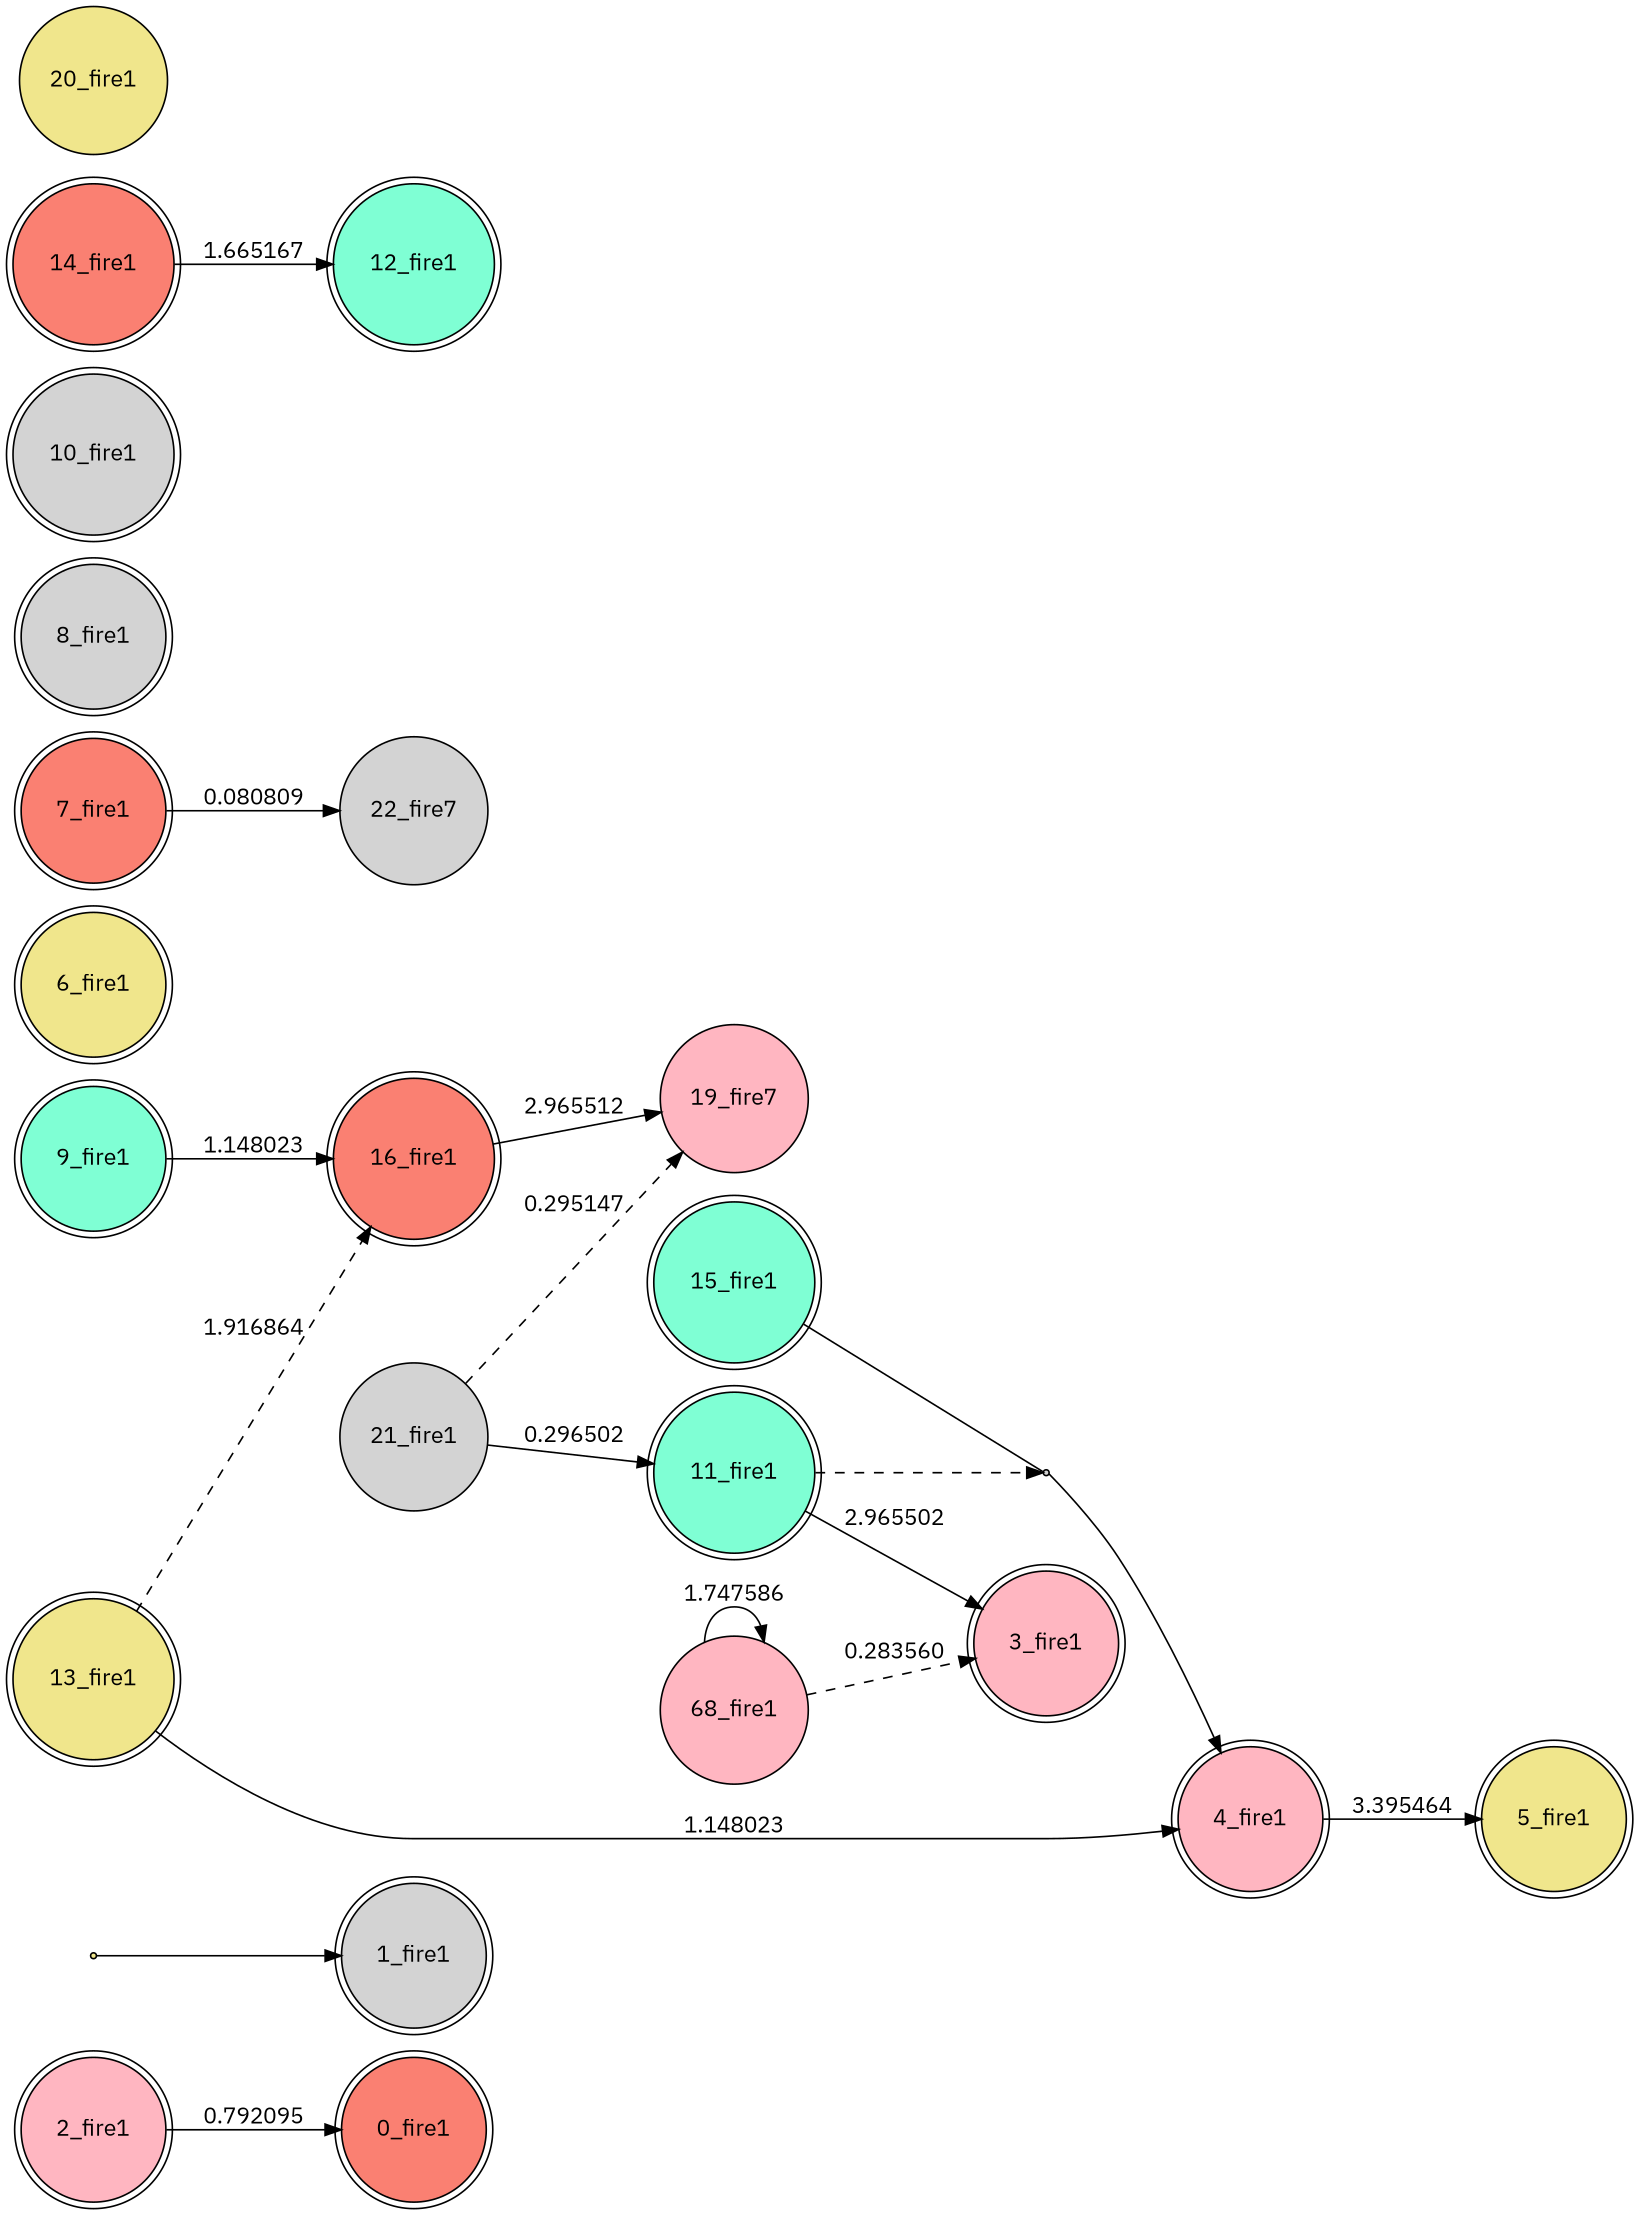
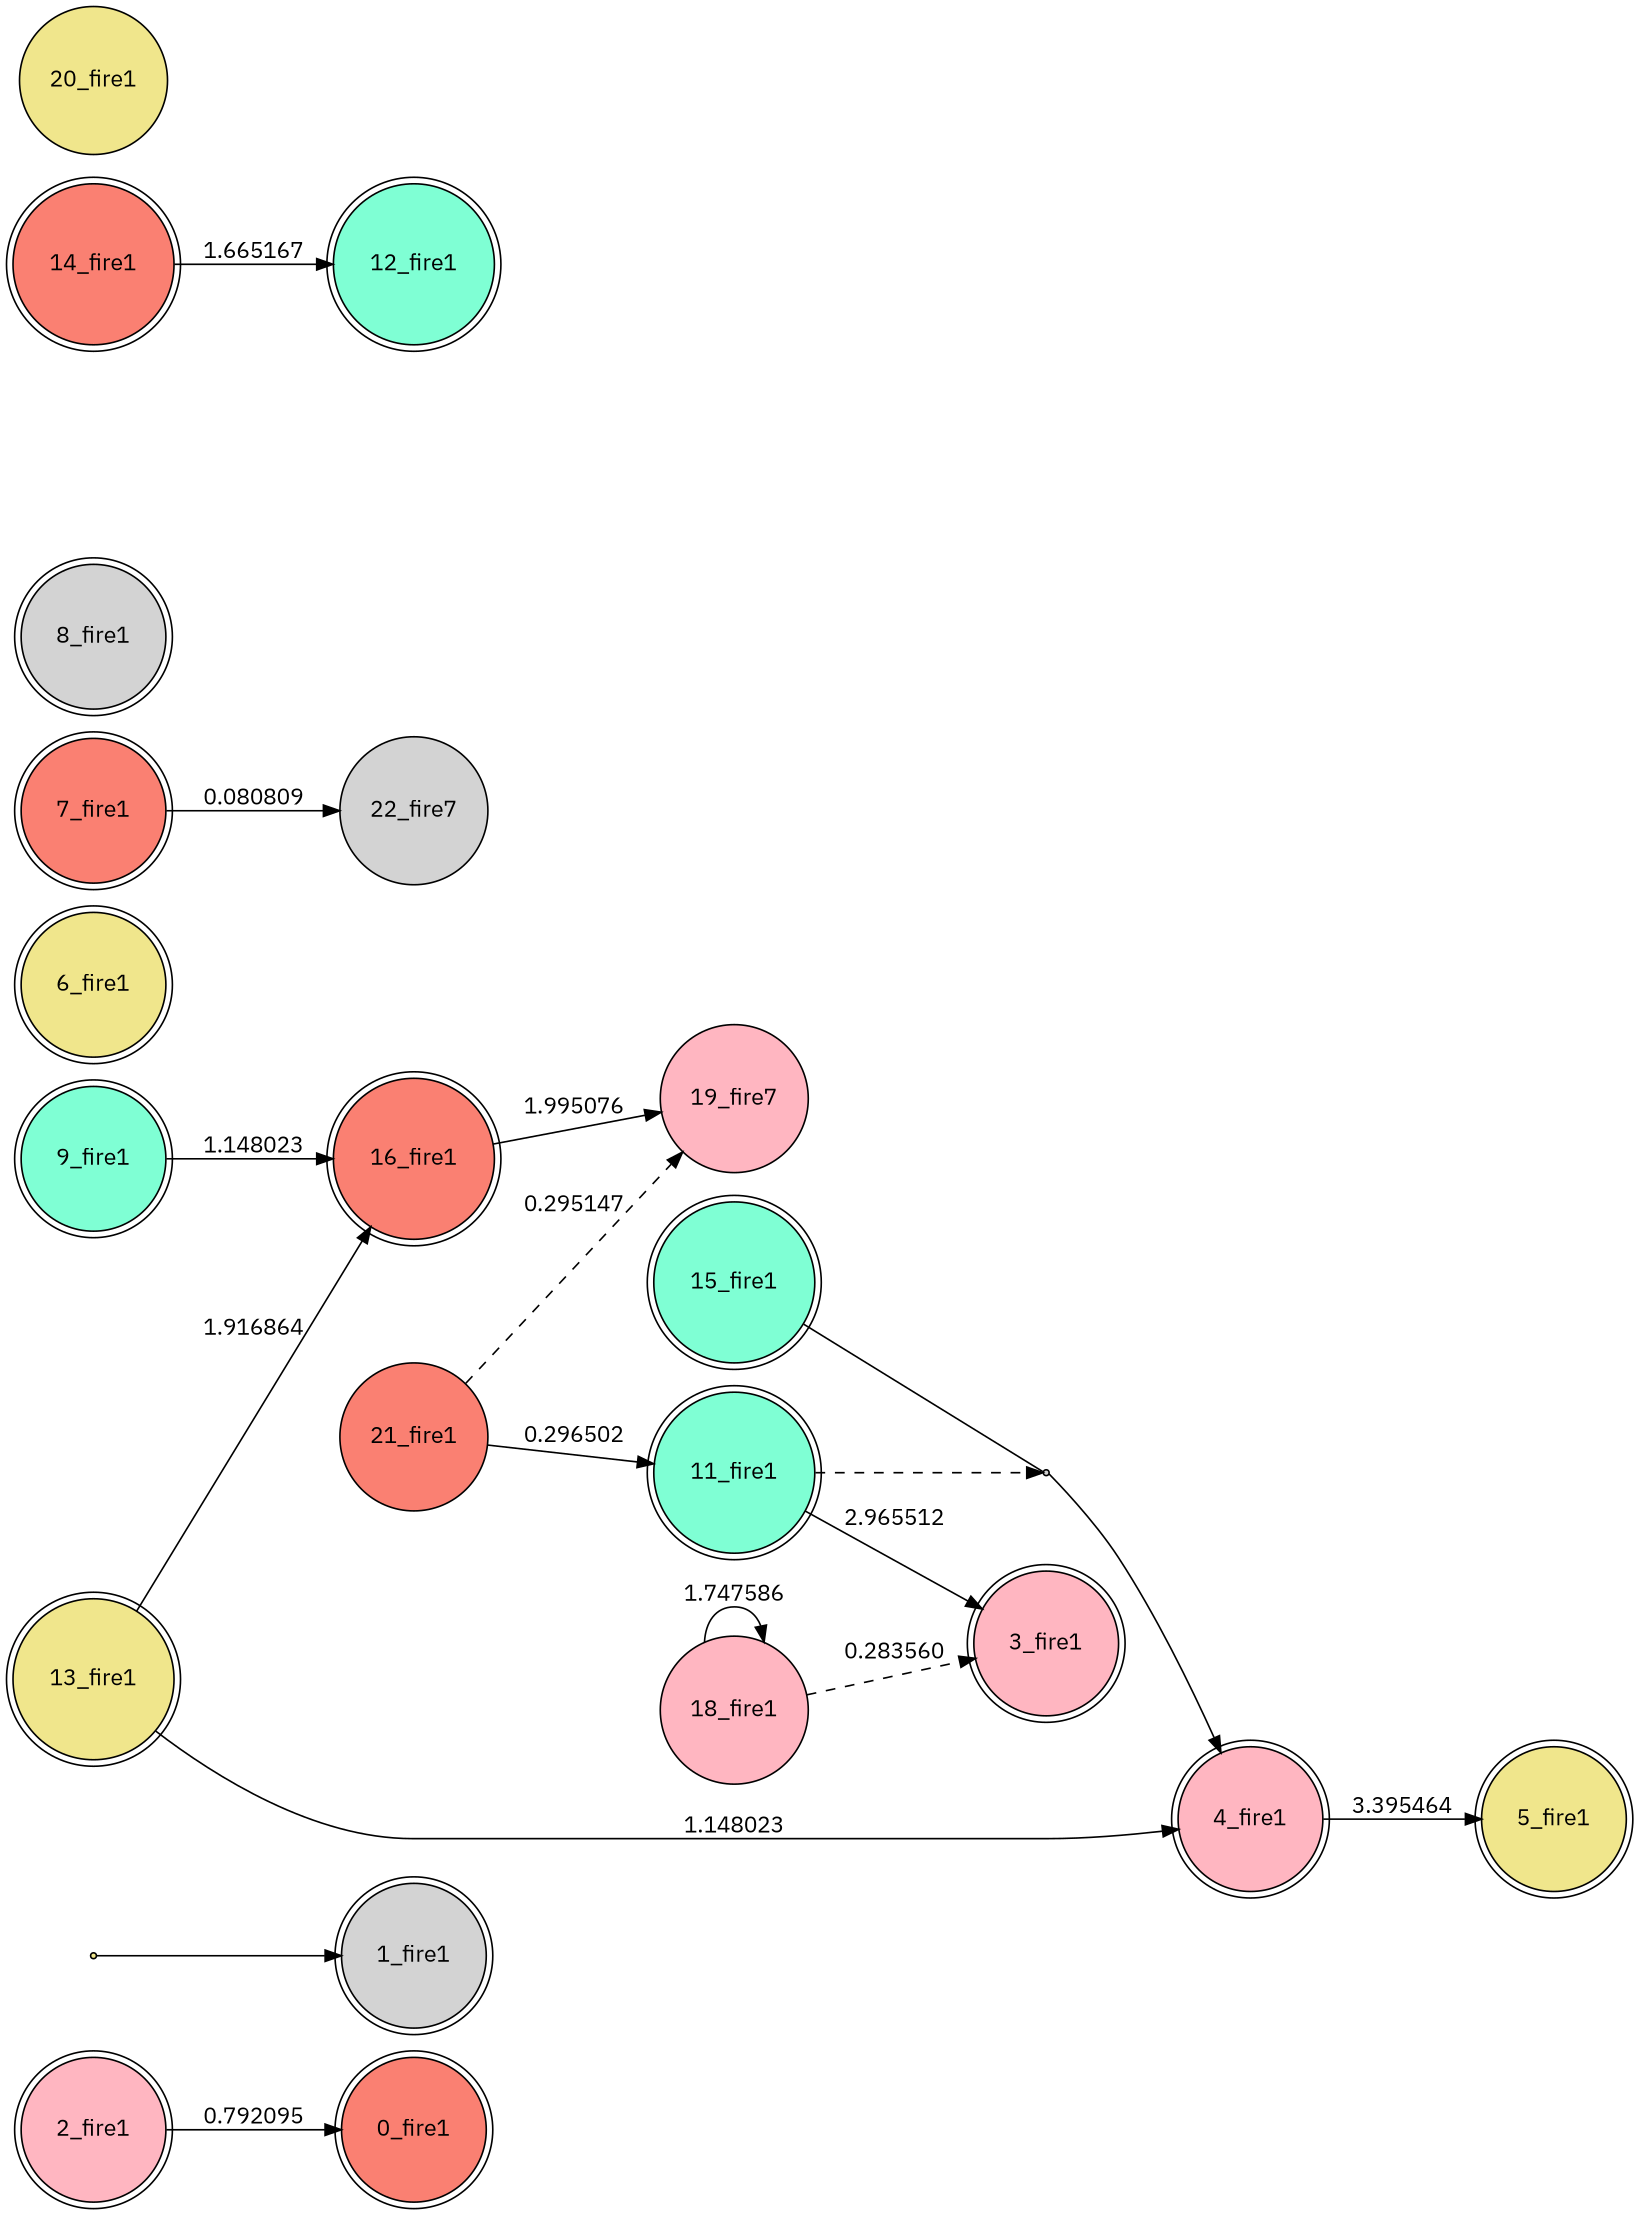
node "10_fire1": removed
edge "16_fire1" -> "19_fire7": label "2.965512" -> "1.995076"
edge "13_fire1" -> "16_fire1": style dashed -> solid
node "21_fire1": fillcolor lightgrey -> salmon
edge "11_fire1" -> "3_fire1": label "2.965502" -> "2.965512"
node "68_fire1": label "68_fire1" -> "18_fire1"
